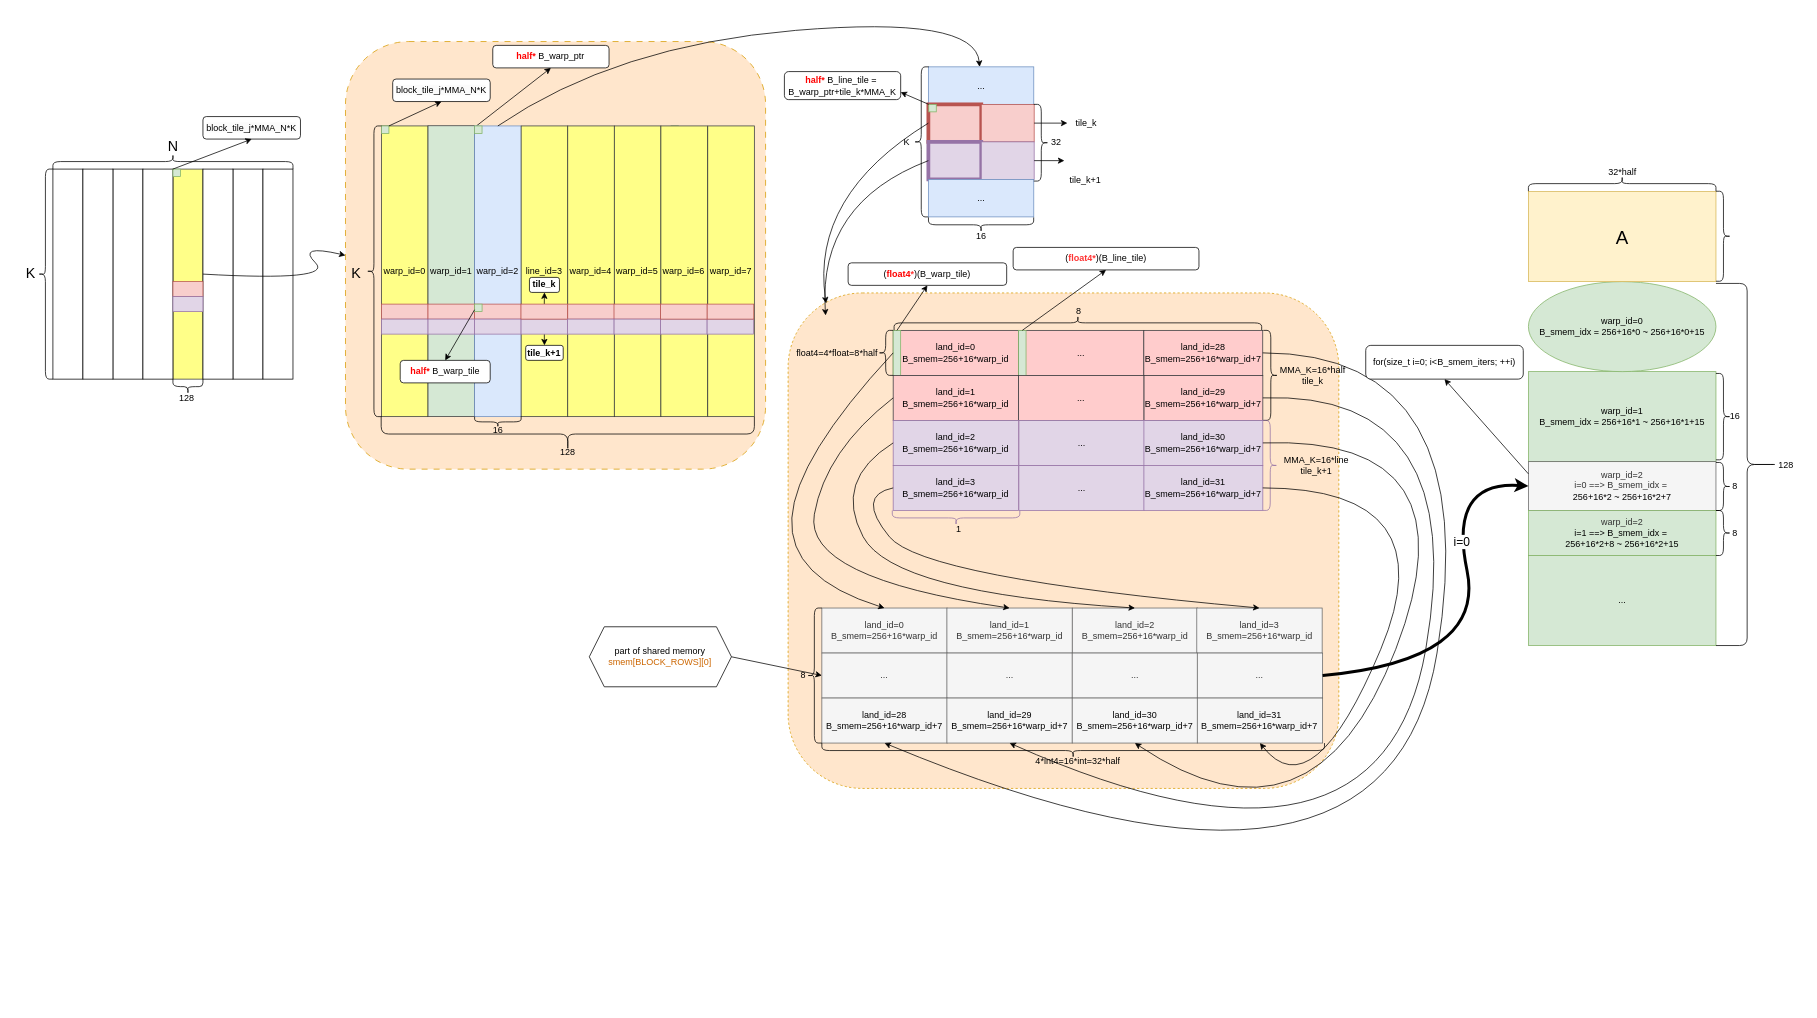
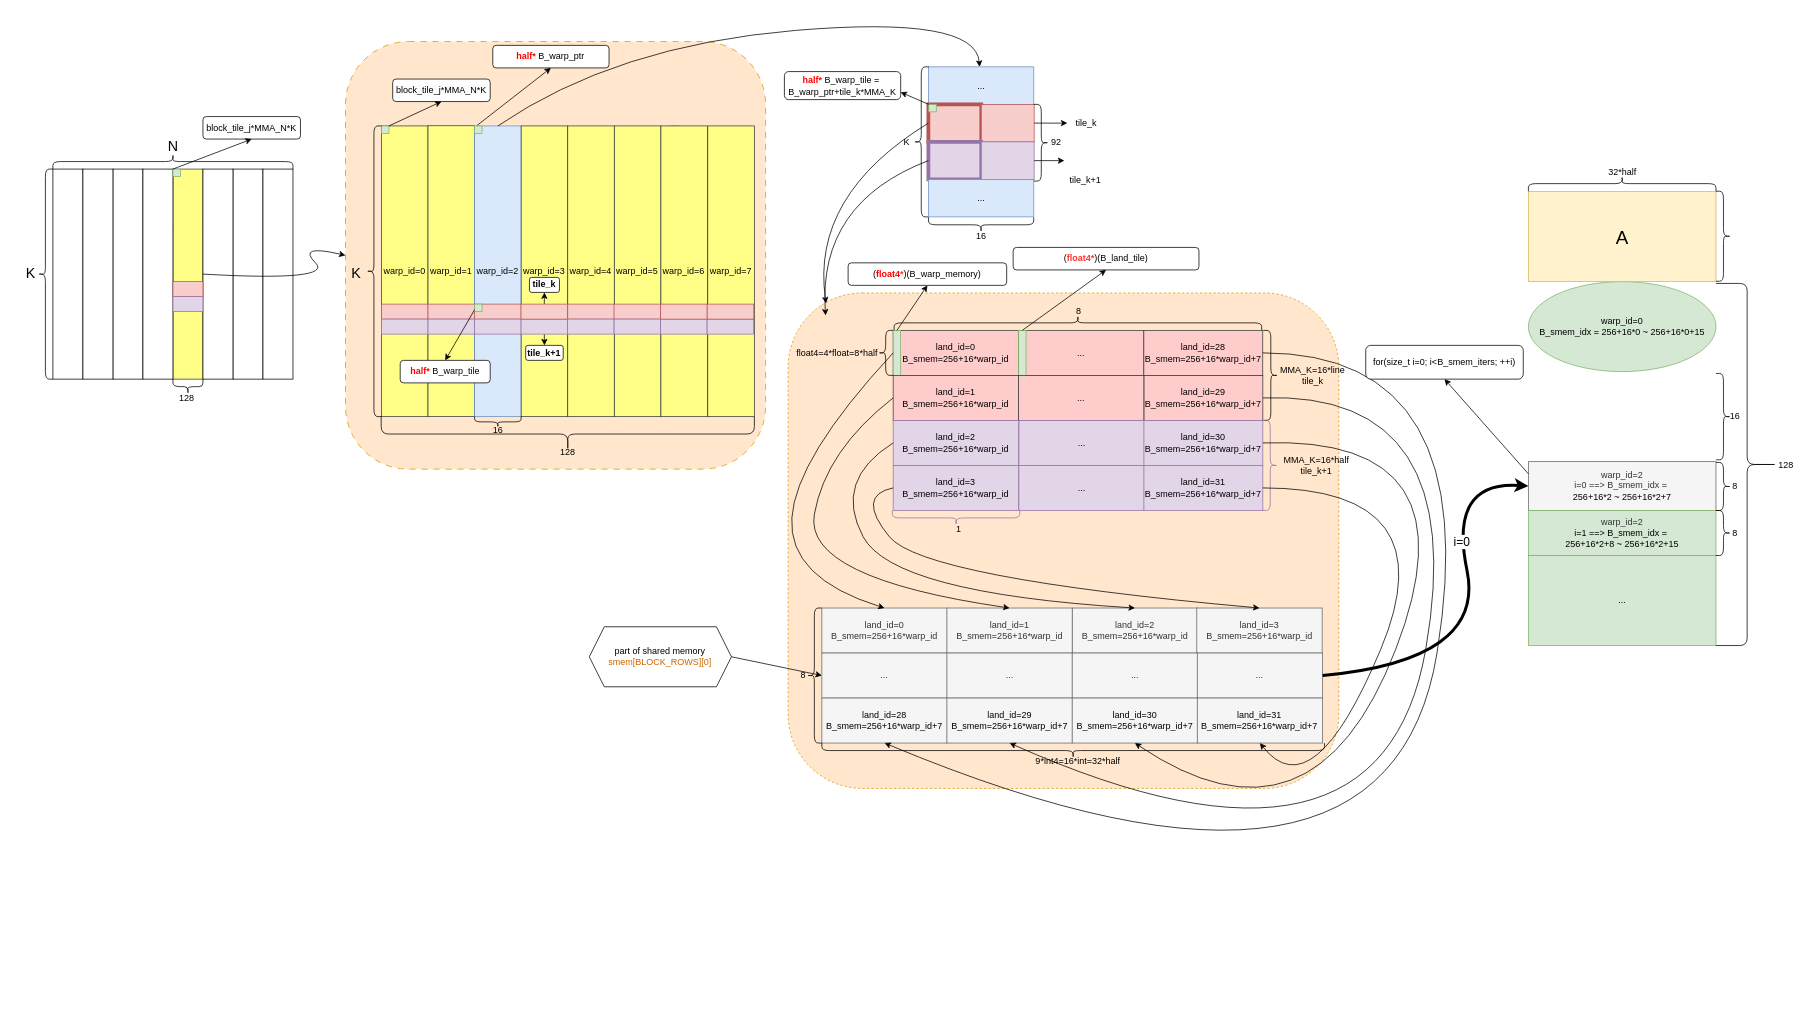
node "half* B_line_tile = B_warp_ptr+tile_k*MMA_K": label "half* B_line_tile = B_warp_ptr+tile_k*MMA_K" -> "half* B_warp_tile = B_warp_ptr+tile_k*MMA_K"
node "32": label "32" -> "92"
node "(float4*)(B_line_tile)": label "(float4*)(B_line_tile)" -> "(float4*)(B_land_tile)"
node "warp_id=1": fillcolor #d5e8d4 -> #ffff88
node "line_id=3": label "line_id=3" -> "warp_id=3"
node "(float4*)(B_warp_tile)": label "(float4*)(B_warp_tile)" -> "(float4*)(B_warp_memory)"
node "MMA_K=16*half tile_k": label "MMA_K=16*half tile_k" -> "MMA_K=16*line tile_k"
node "warp_id=1 B_smem_idx = 256+16*1 ~ 256+16*1+15": removed
node "MMA_K=16*line tile_k+1": label "MMA_K=16*line tile_k+1" -> "MMA_K=16*half tile_k+1"
node "4*int4=16*int=32*half": label "4*int4=16*int=32*half" -> "9*int4=16*int=32*half"
